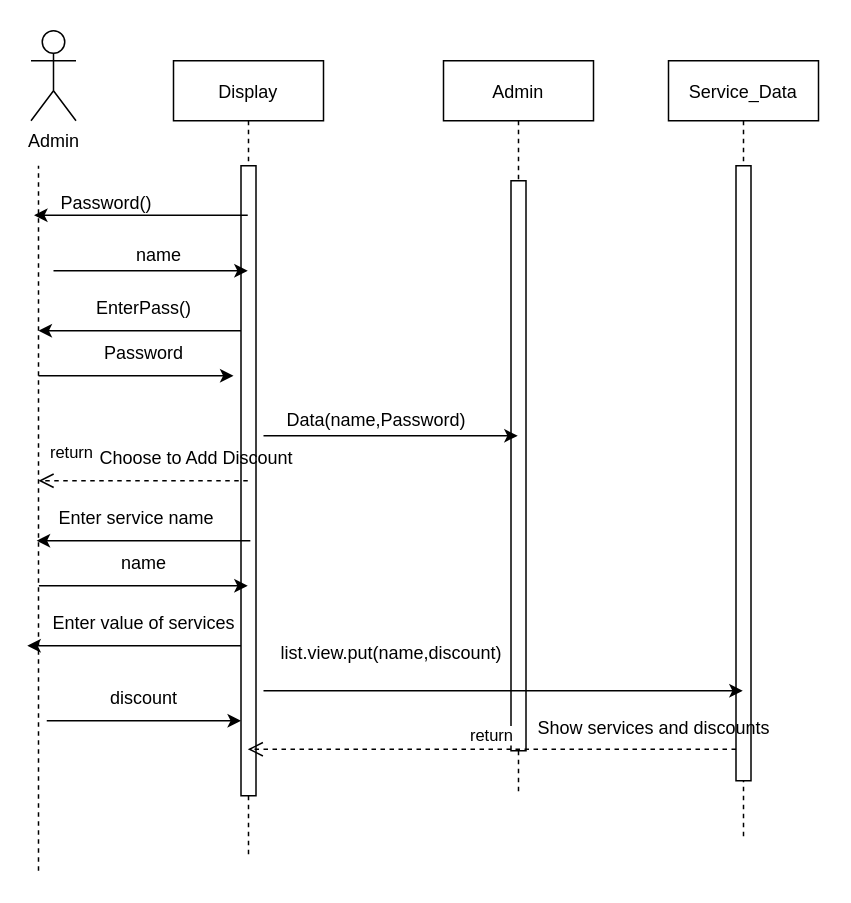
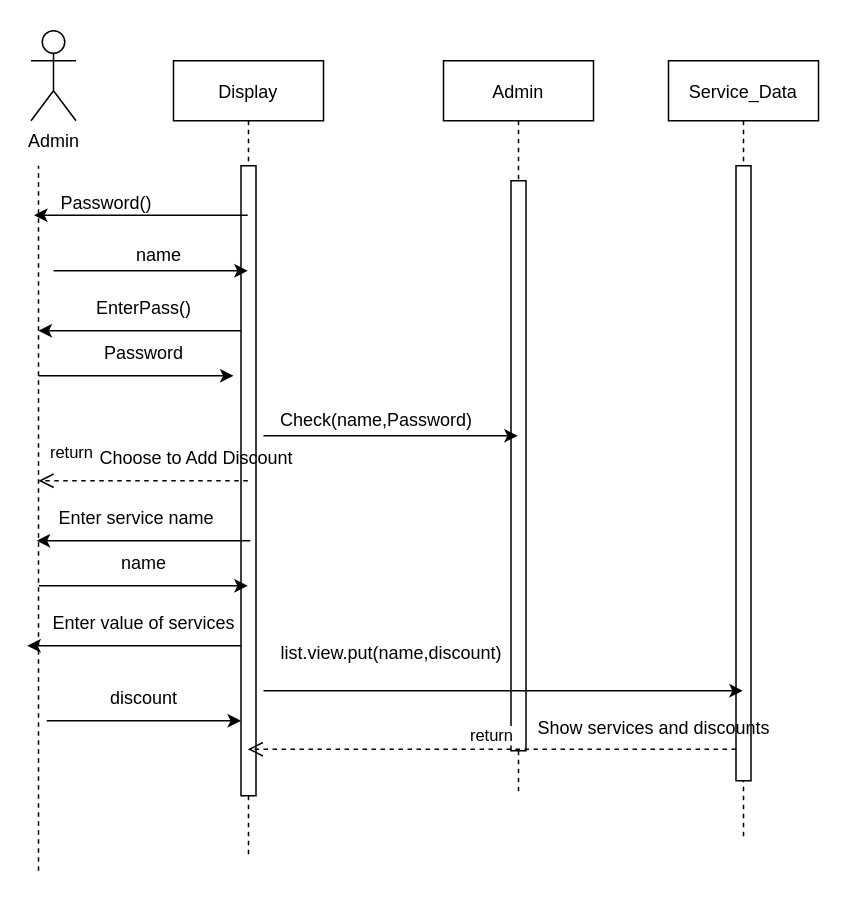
node "Data(name,Password)": label "Data(name,Password)" -> "Check(name,Password)"
